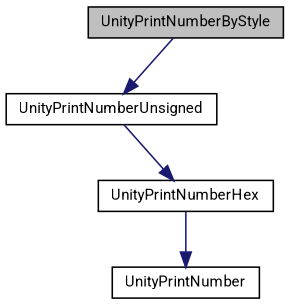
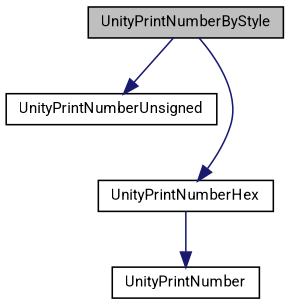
edge "UnityPrintNumberUnsigned" -> "UnityPrintNumberHex": now "UnityPrintNumberByStyle" -> "UnityPrintNumberHex"
